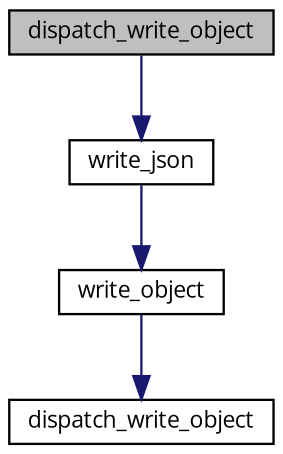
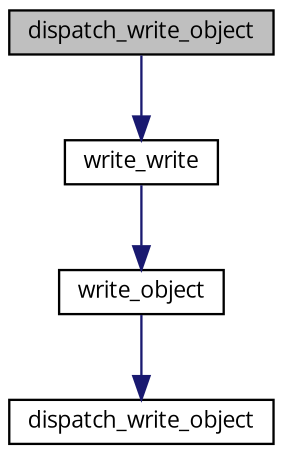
node "write_json": label "write_json" -> "write_write"
